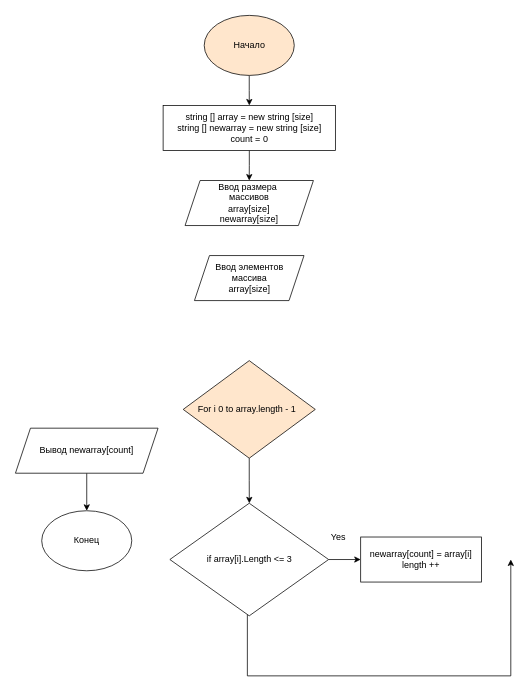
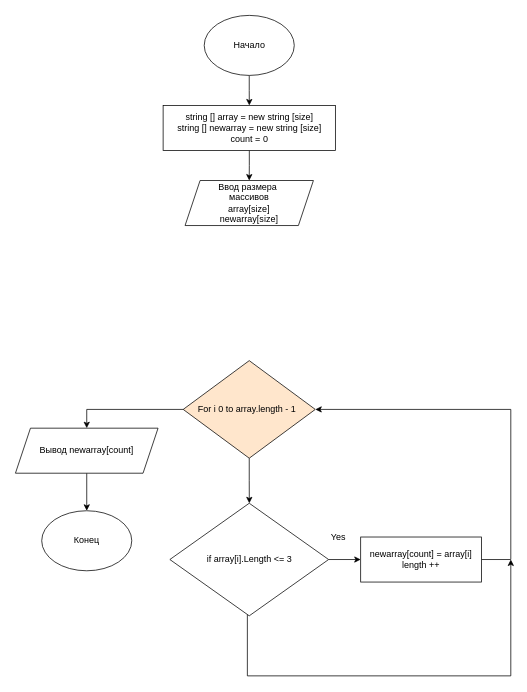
node "Начало": fillcolor #ffe6cc -> #ffffff
node "Ввод элементов массива array[size]": removed
edge "For i 0 to array.length - 1" -> "Вывод newarray[count]": added
edge "newarray[count] = array[i] length ++" -> "For i 0 to array.length - 1": added
